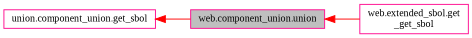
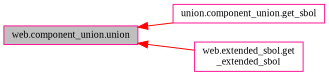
edge "web.component_union.union" -> "union.component_union.get_sbol": reversed
node "web.extended_sbol.get _get_sbol": label "web.extended_sbol.get _get_sbol" -> "web.extended_sbol.get _extended_sbol"
